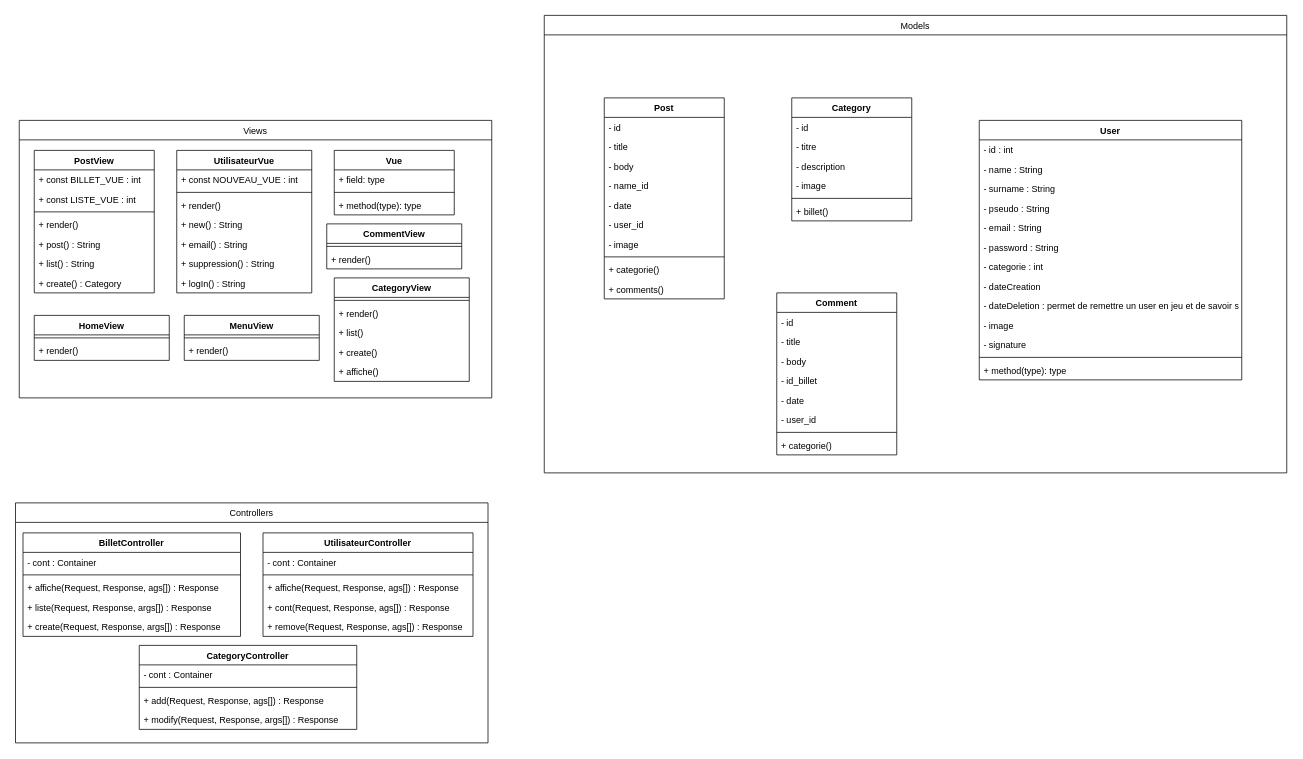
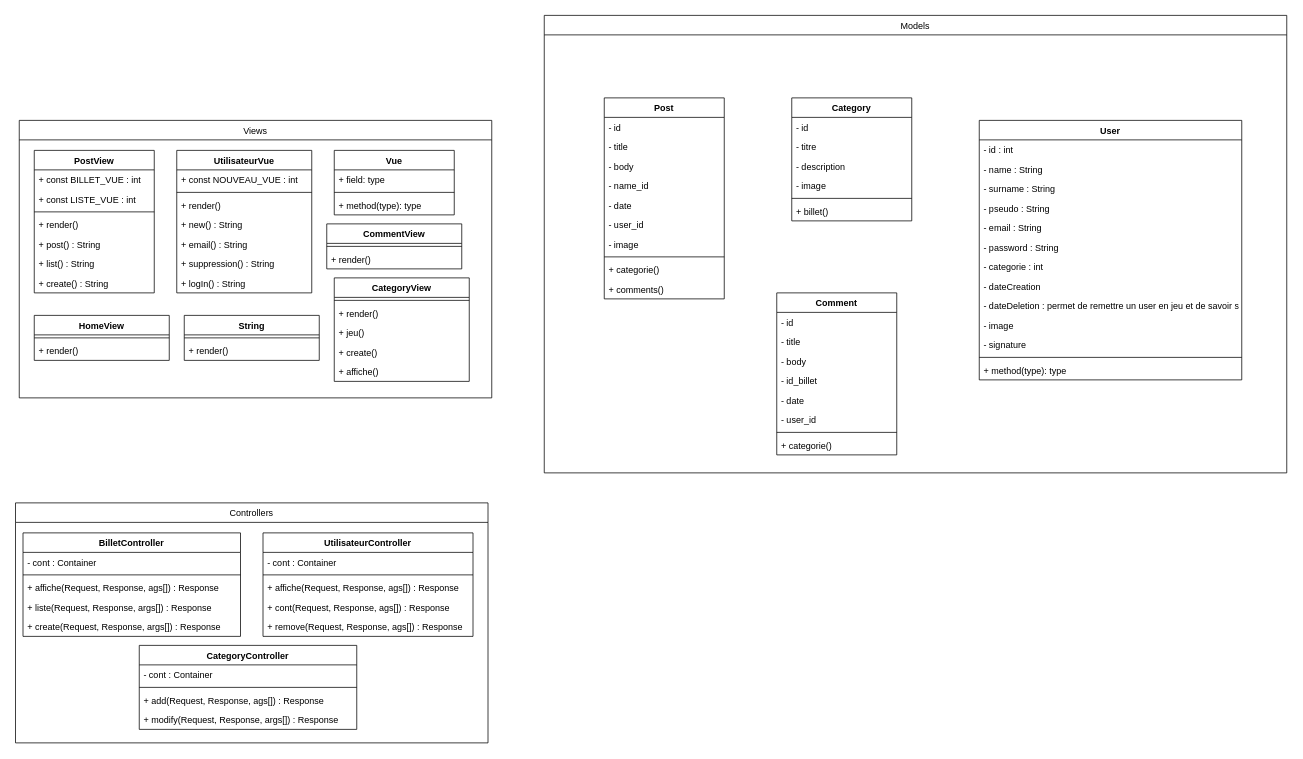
node "+ create() : Category": label "+ create() : Category" -> "+ create() : String"
node "MenuView": label "MenuView" -> "String"
node "+ list()": label "+ list()" -> "+ jeu()"
